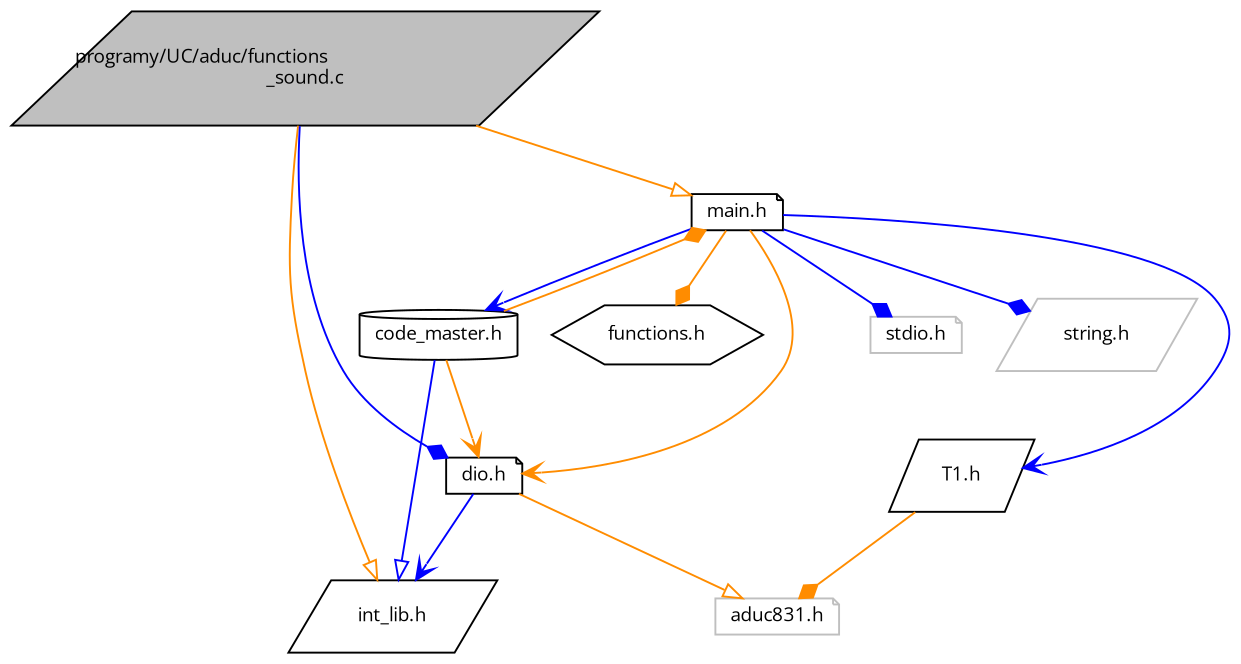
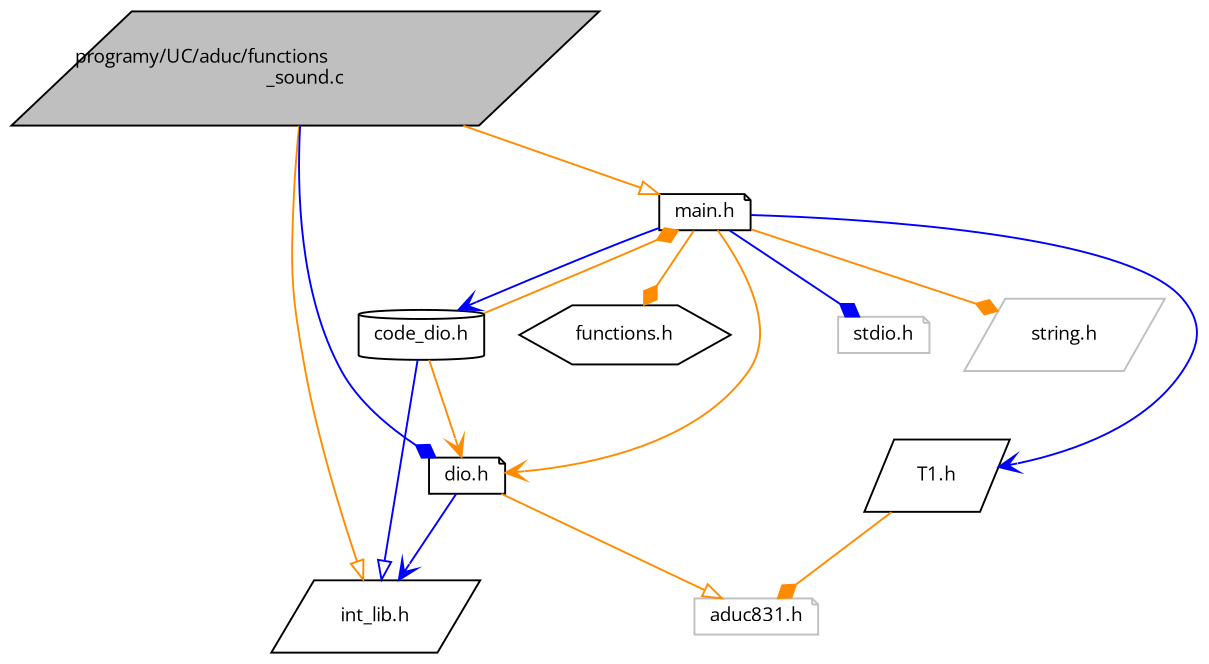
edge "main.h" -> "string.h": color blue -> darkorange
node "code_master.h": label "code_master.h" -> "code_dio.h"
